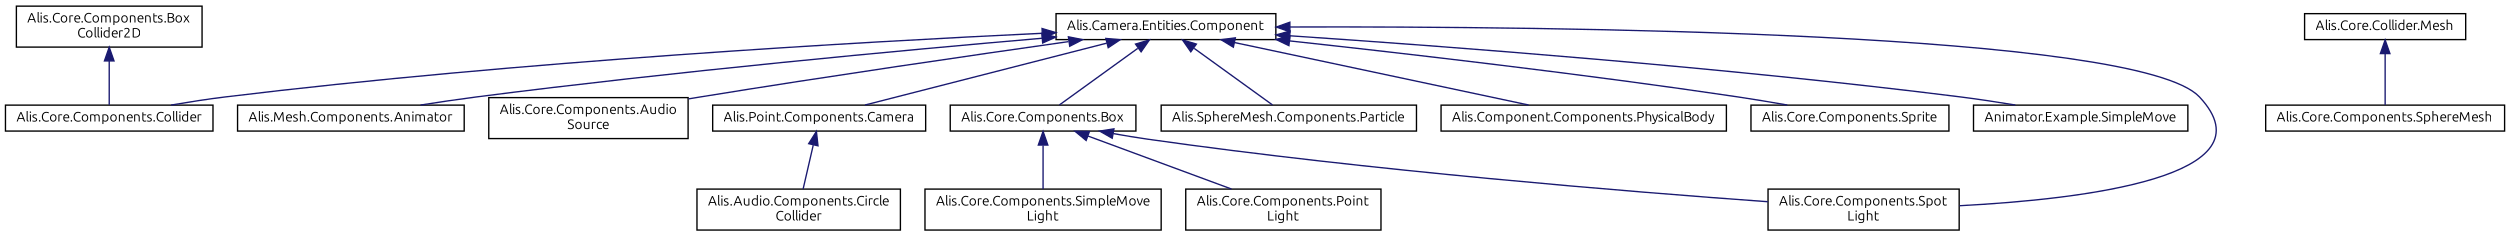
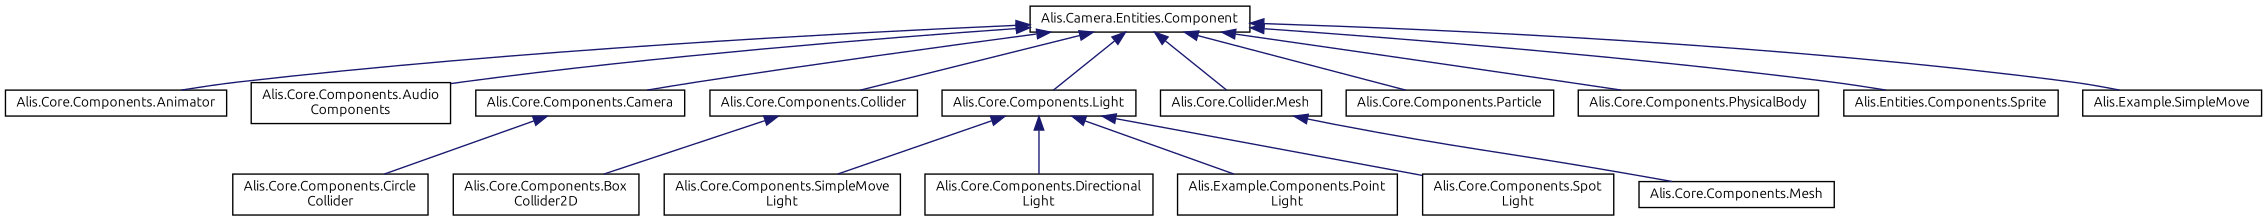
edge "Alis.Core.Components.Spot Light" -> "Alis.Camera.Entities.Component": now "Alis.Core.Collider.Mesh" -> "Alis.Camera.Entities.Component"
edge "Alis.Core.Components.Collider" -> "Alis.Core.Components.Box Collider2D": reversed
node "Alis.Mesh.Components.Animator": label "Alis.Mesh.Components.Animator" -> "Alis.Core.Components.Animator"
node "Alis.Core.Components.Audio Source": label "Alis.Core.Components.Audio Source" -> "Alis.Core.Components.Audio Components"
node "Alis.Point.Components.Camera": label "Alis.Point.Components.Camera" -> "Alis.Core.Components.Camera"
node "Alis.Core.Components.Box": label "Alis.Core.Components.Box" -> "Alis.Core.Components.Light"
node "Alis.SphereMesh.Components.Particle": label "Alis.SphereMesh.Components.Particle" -> "Alis.Core.Components.Particle"
node "Alis.Component.Components.PhysicalBody": label "Alis.Component.Components.PhysicalBody" -> "Alis.Core.Components.PhysicalBody"
node "Alis.Core.Components.Sprite": label "Alis.Core.Components.Sprite" -> "Alis.Entities.Components.Sprite"
node "Animator.Example.SimpleMove": label "Animator.Example.SimpleMove" -> "Alis.Example.SimpleMove"
node "Alis.Core.Components.SphereMesh": label "Alis.Core.Components.SphereMesh" -> "Alis.Core.Components.Mesh"
node "Alis.Core.Components.Directional Light": added
node "Alis.Audio.Components.Circle Collider": label "Alis.Audio.Components.Circle Collider" -> "Alis.Core.Components.Circle Collider"
node "Alis.Core.Components.Point Light": label "Alis.Core.Components.Point Light" -> "Alis.Example.Components.Point Light"
